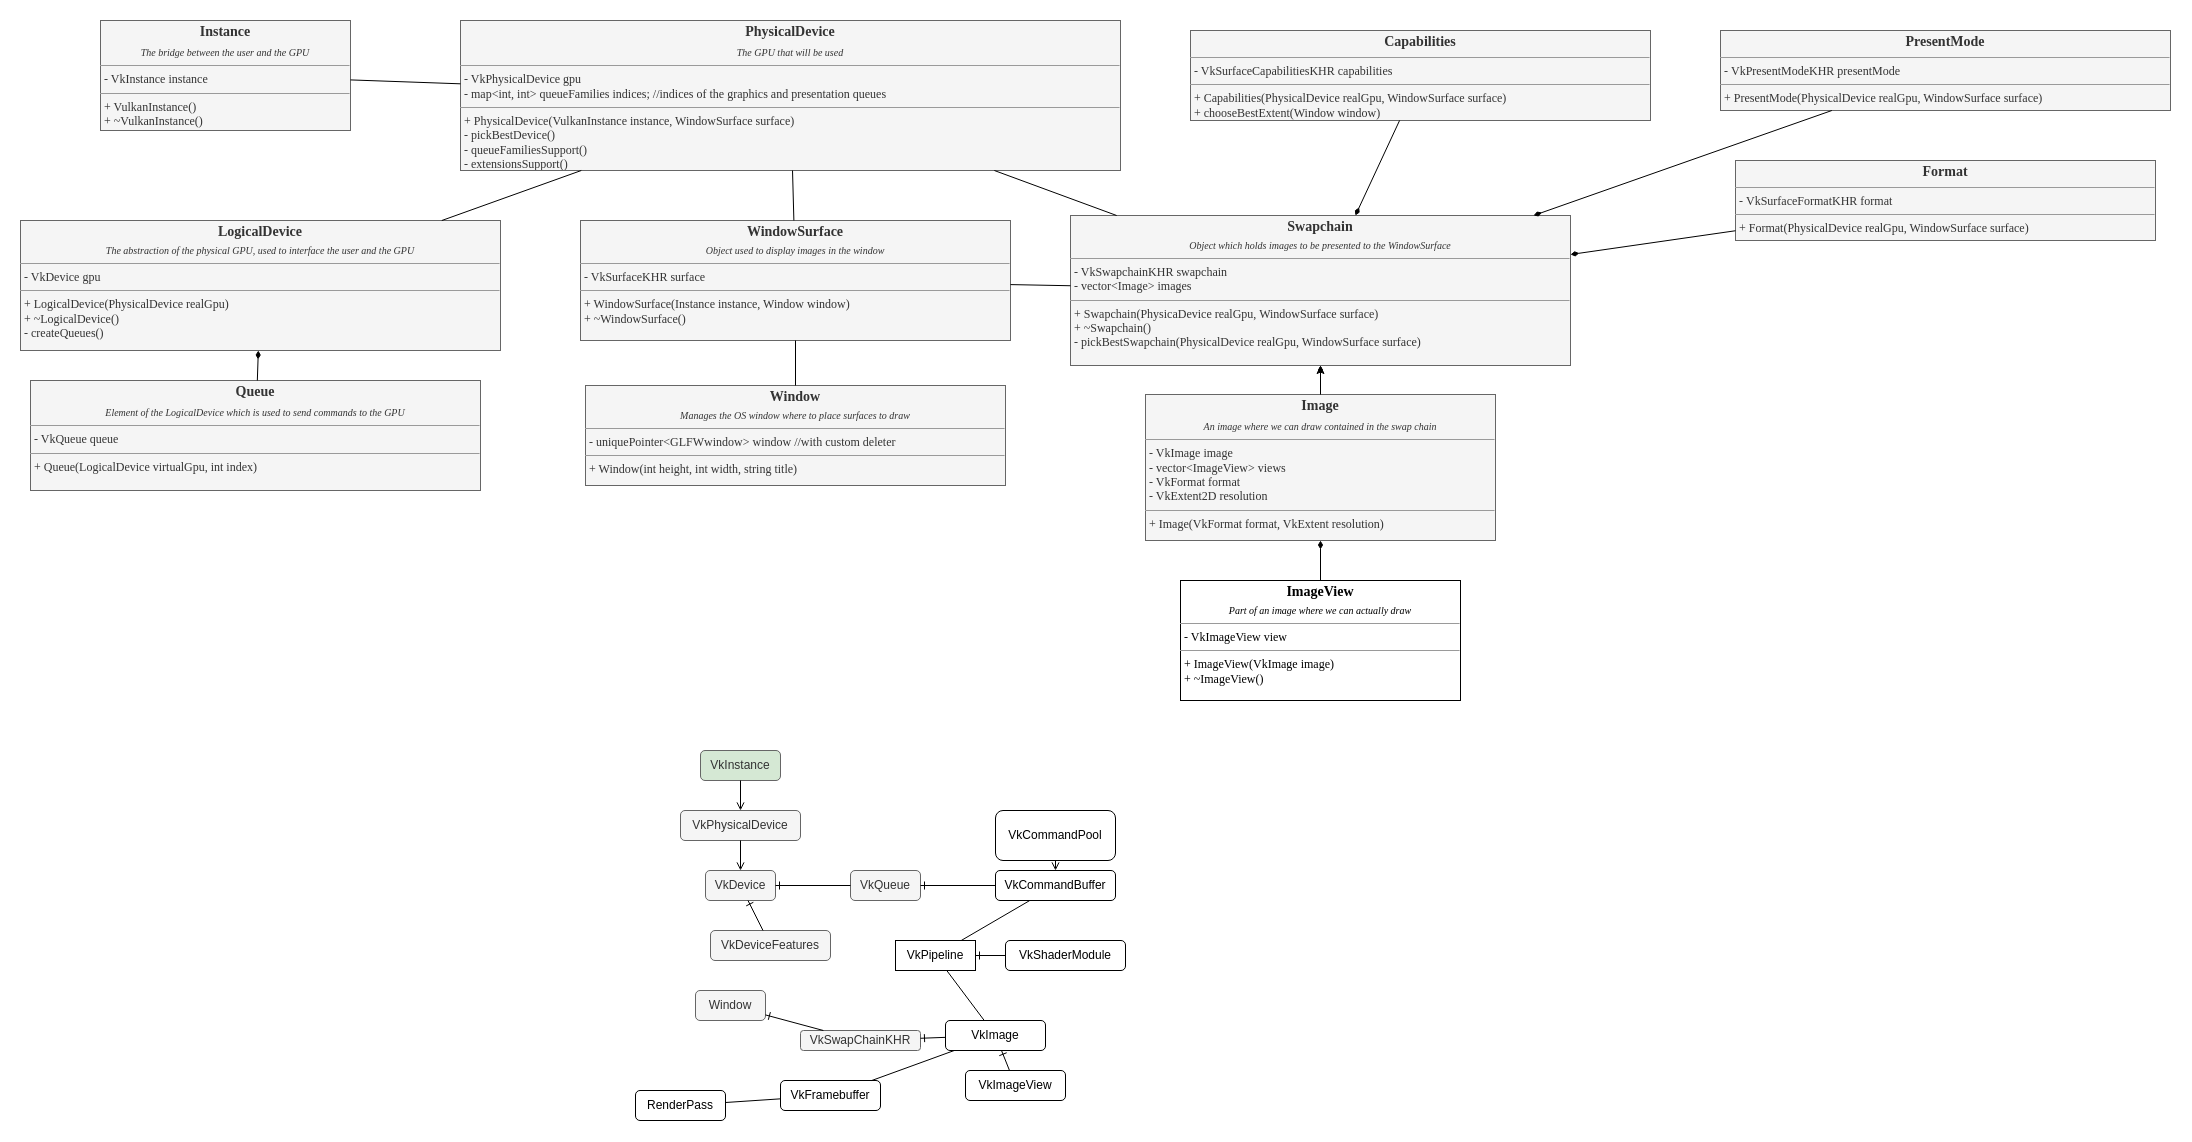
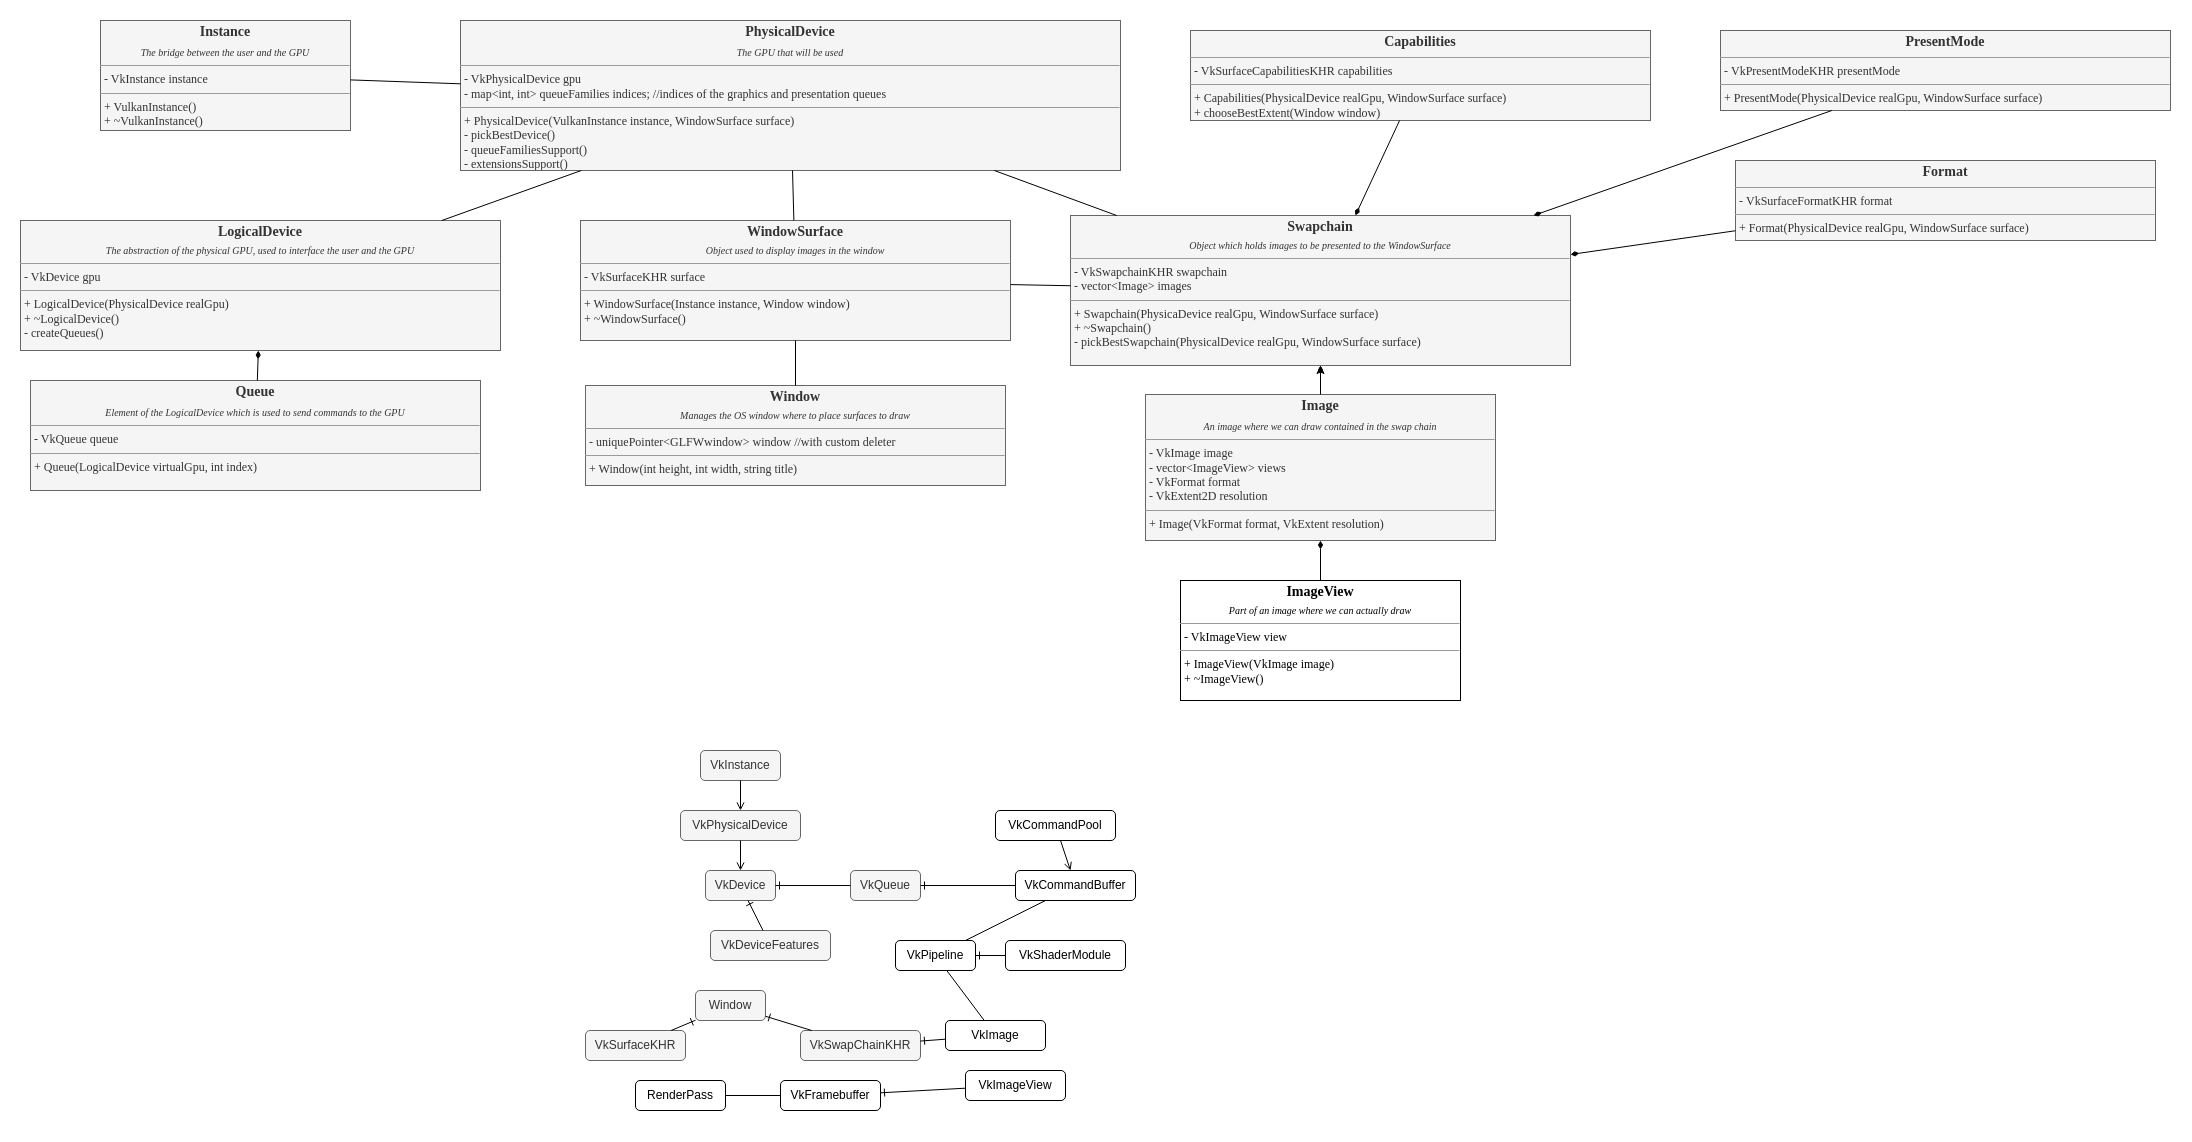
node "VkInstance": fillcolor #d5e8d4 -> #f5f5f5
node "VkCommandPool": size 120x50 -> 120x30
node "VkCommandBuffer": moved (1056, 886) -> (1076, 886)
node "VkPipeline": shape rectangle -> rounded rectangle
edge "VkSurfaceKHR" -> "Window": added
node "VkSwapChainKHR": size 120x20 -> 120x30
node "VkSurfaceKHR": added
edge "VkImageView" -> "VkImage": now "VkImageView" -> "VkFramebuffer"
edge "VkImage" -- "VkFramebuffer": removed
node "RenderPass": moved (681, 1106) -> (681, 1096)
